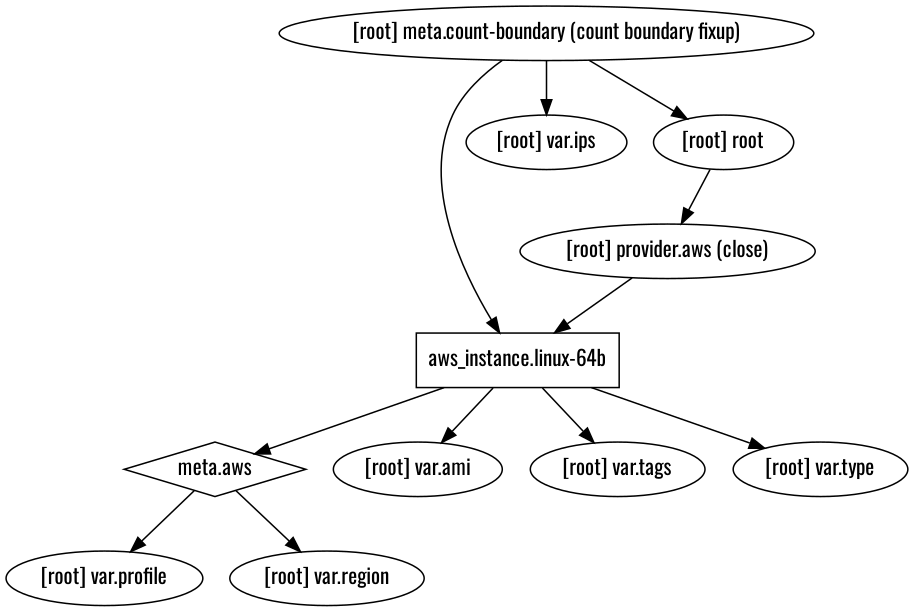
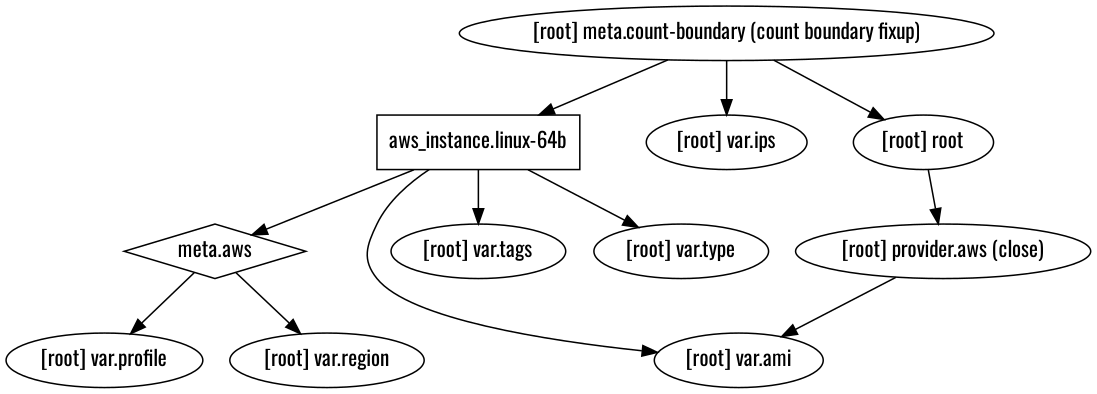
edge "[root] provider.aws (close)" -> "aws_instance.linux-64b": now "[root] provider.aws (close)" -> "[root] var.ami"
